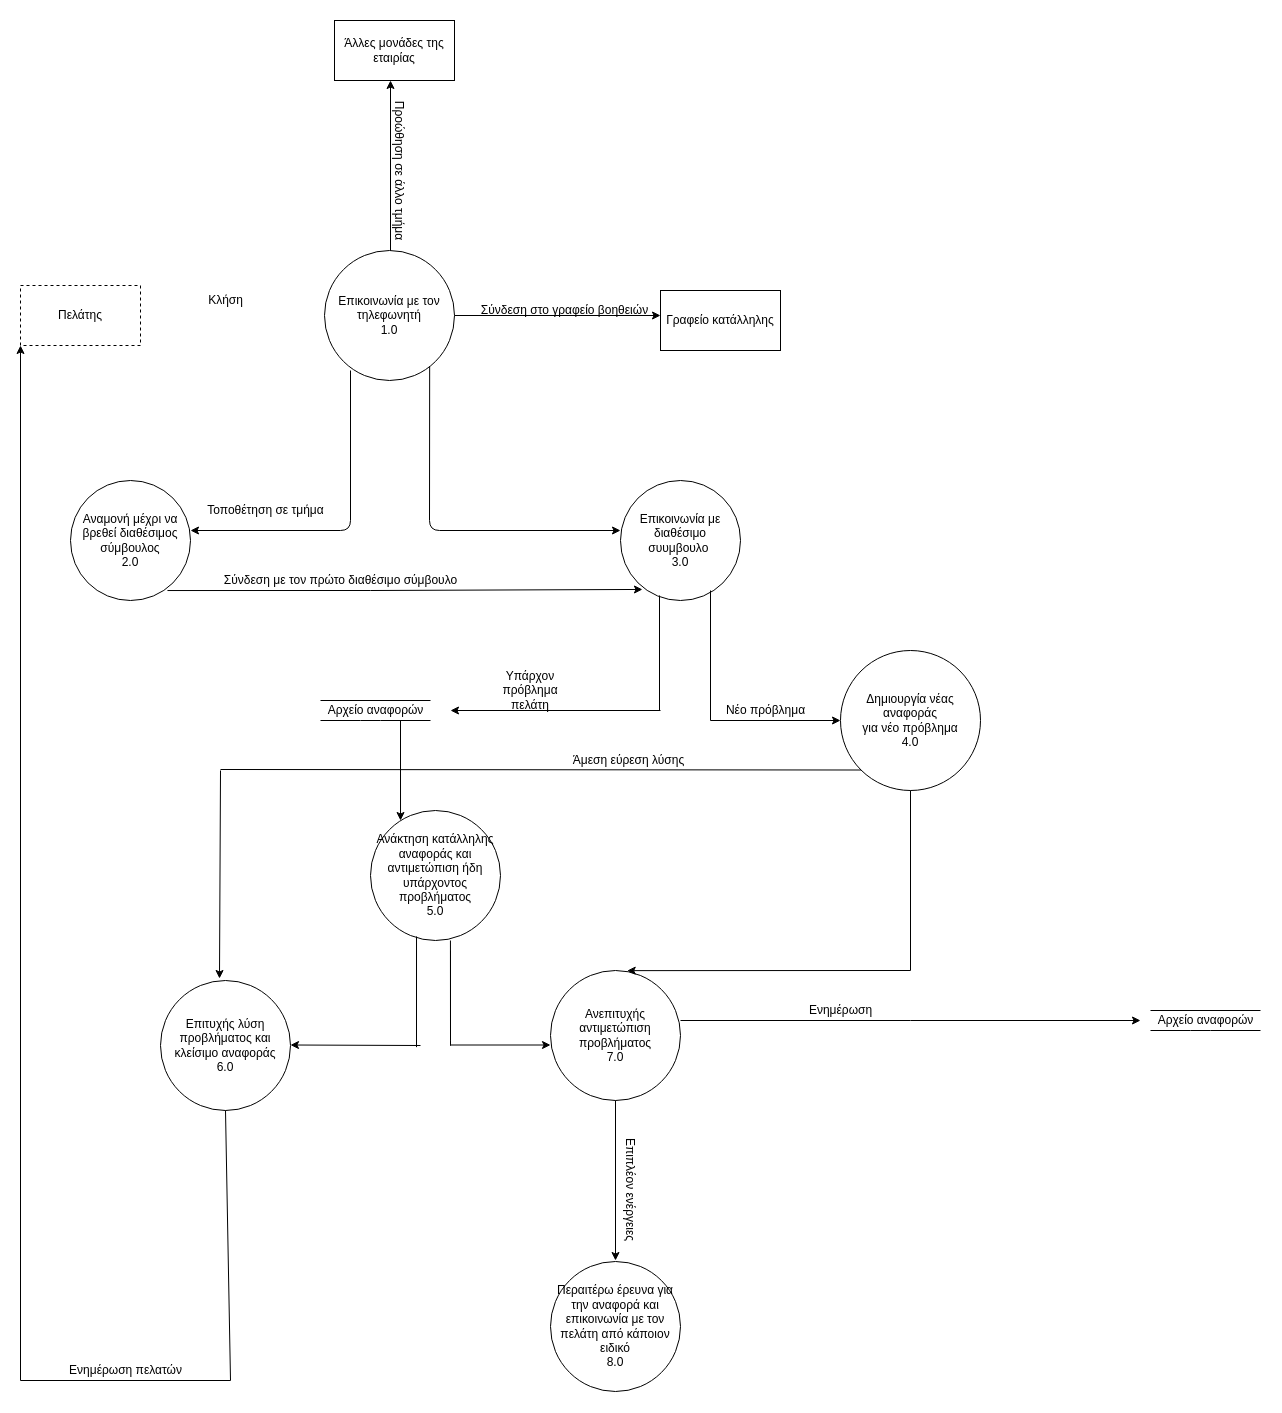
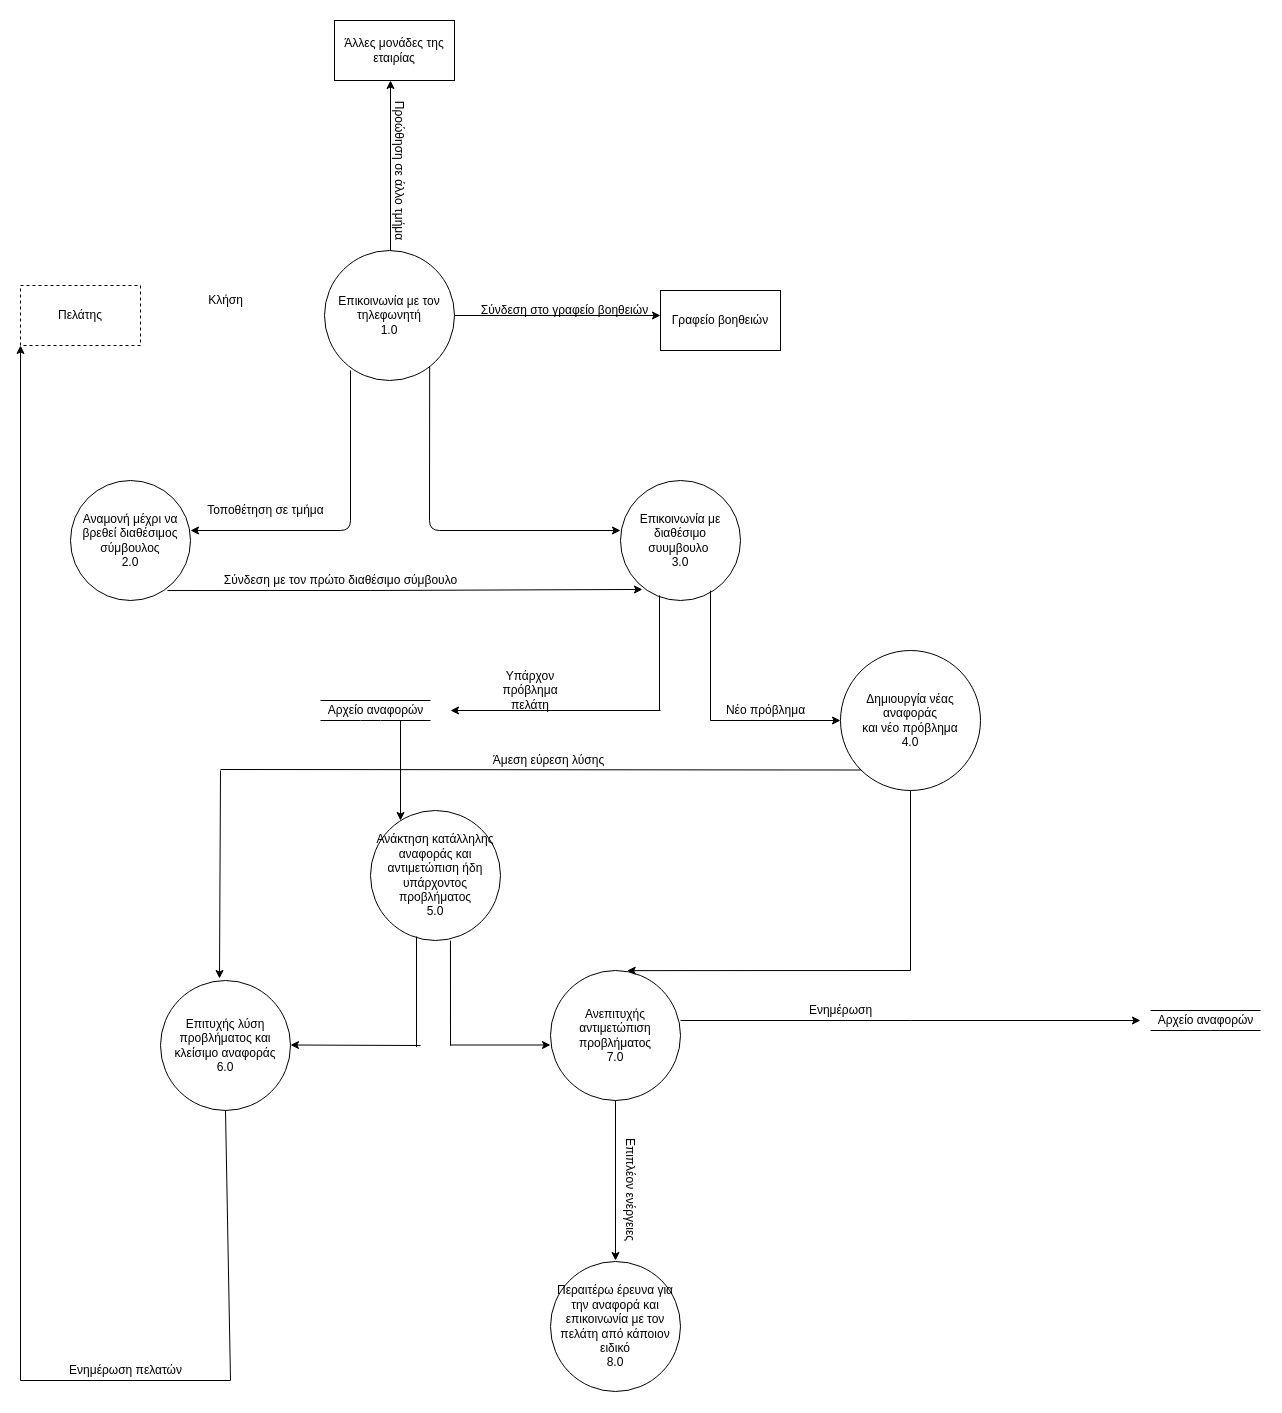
node "Γραφείο κατάλληλης": label "Γραφείο κατάλληλης" -> "Γραφείο βοηθειών"
node "Δημιουργία νέας αναφοράς για νέο πρόβλημα 4.0": label "Δημιουργία νέας αναφοράς για νέο πρόβλημα 4.0" -> "Δημιουργία νέας αναφοράς και νέο πρόβλημα 4.0"
node "Άμεση εύρεση λύσης": moved (629, 761) -> (549, 761)
